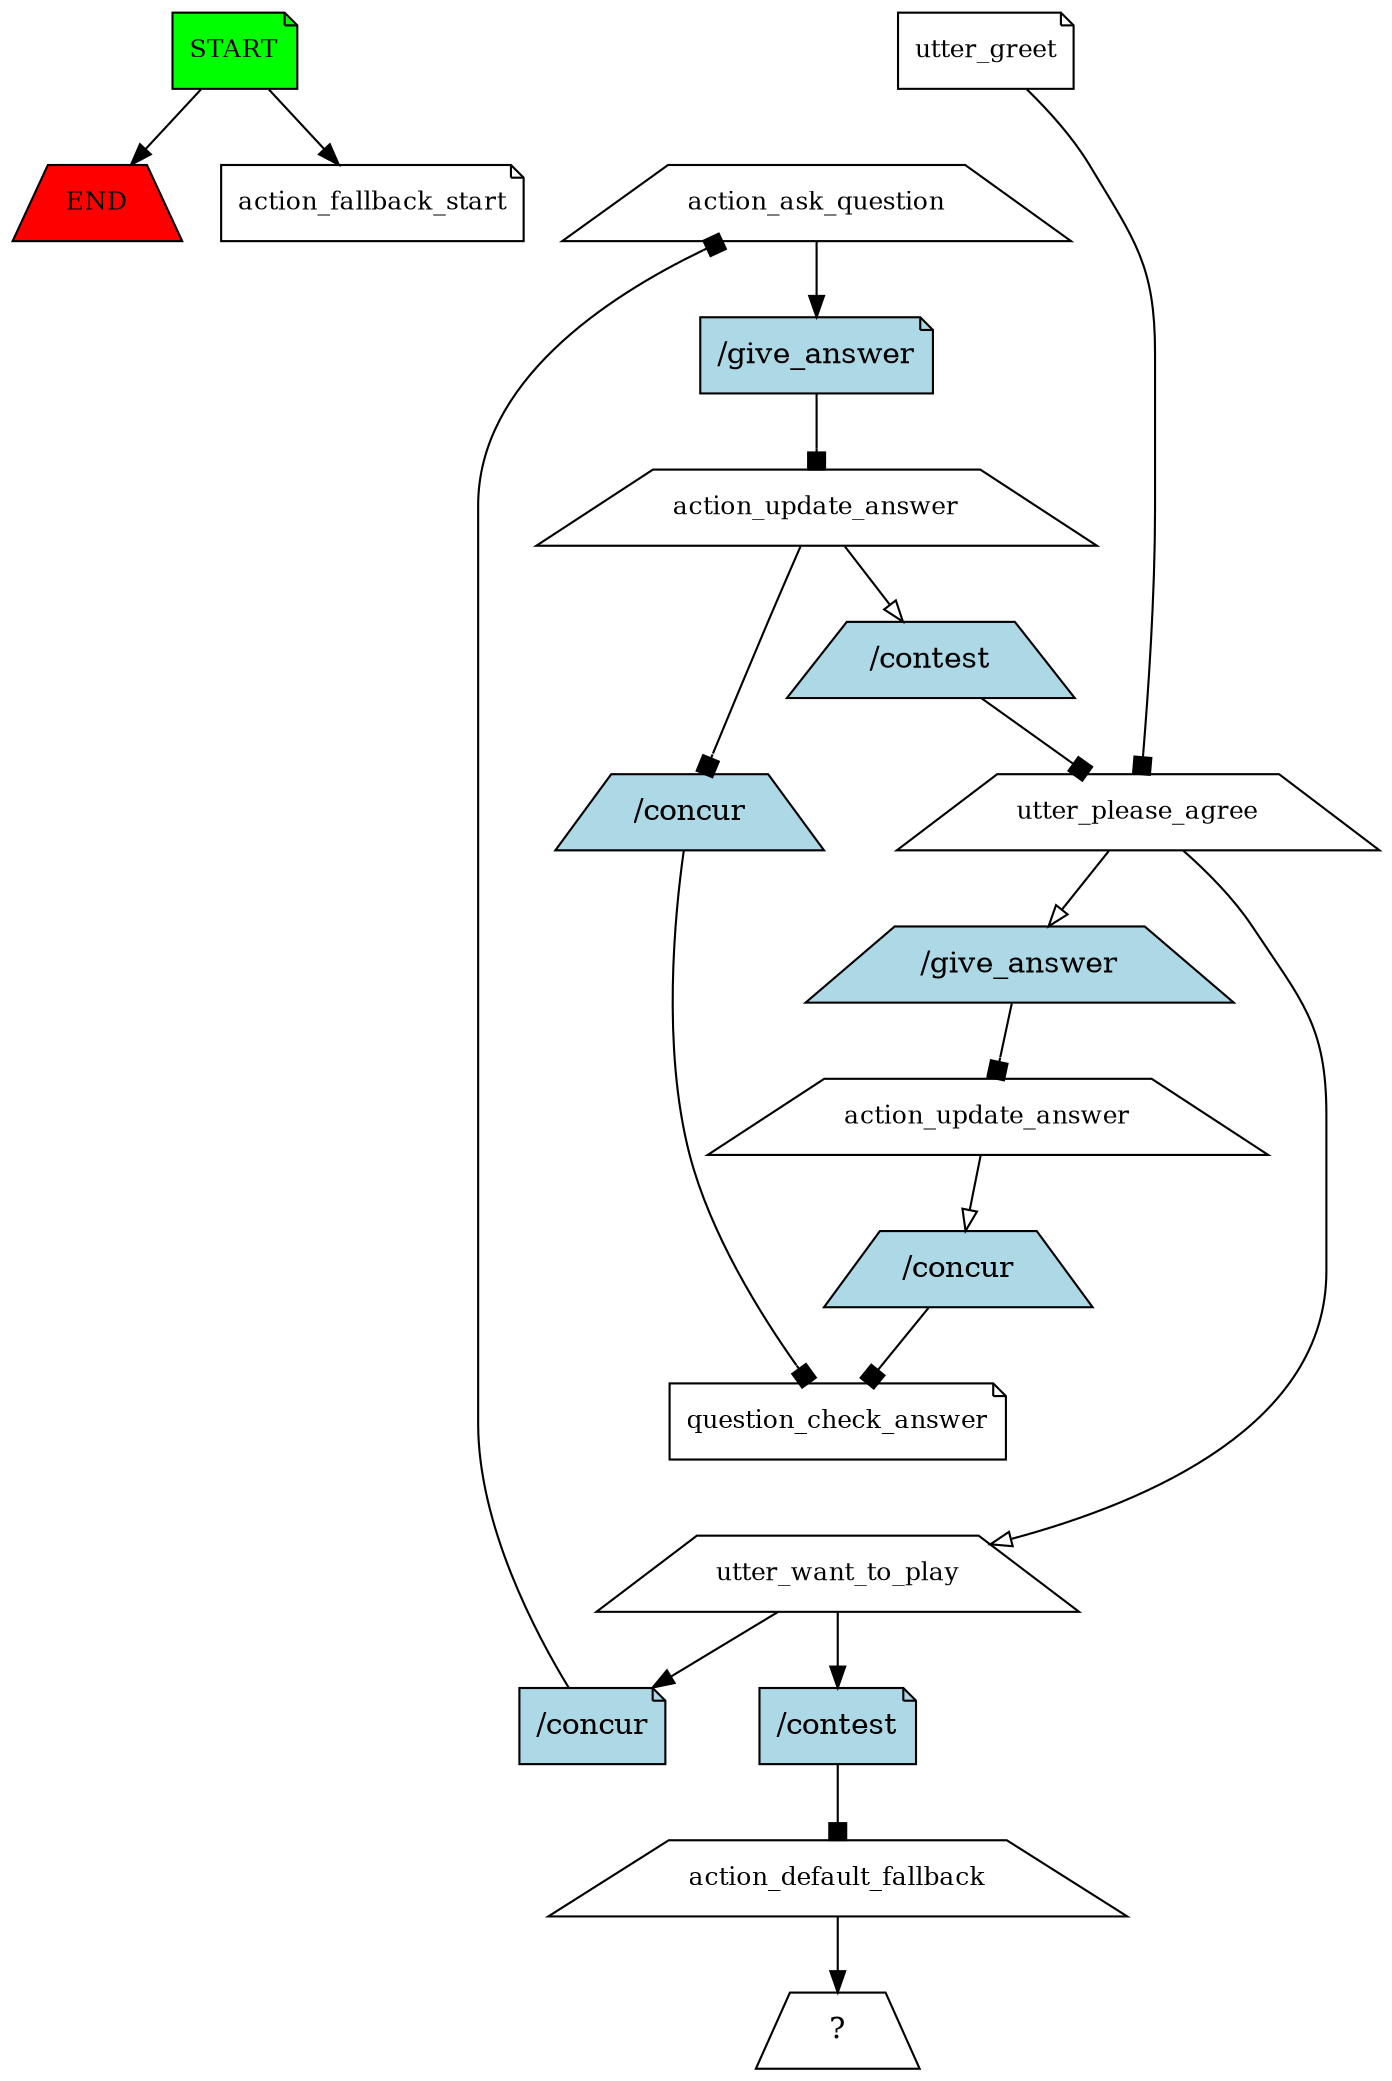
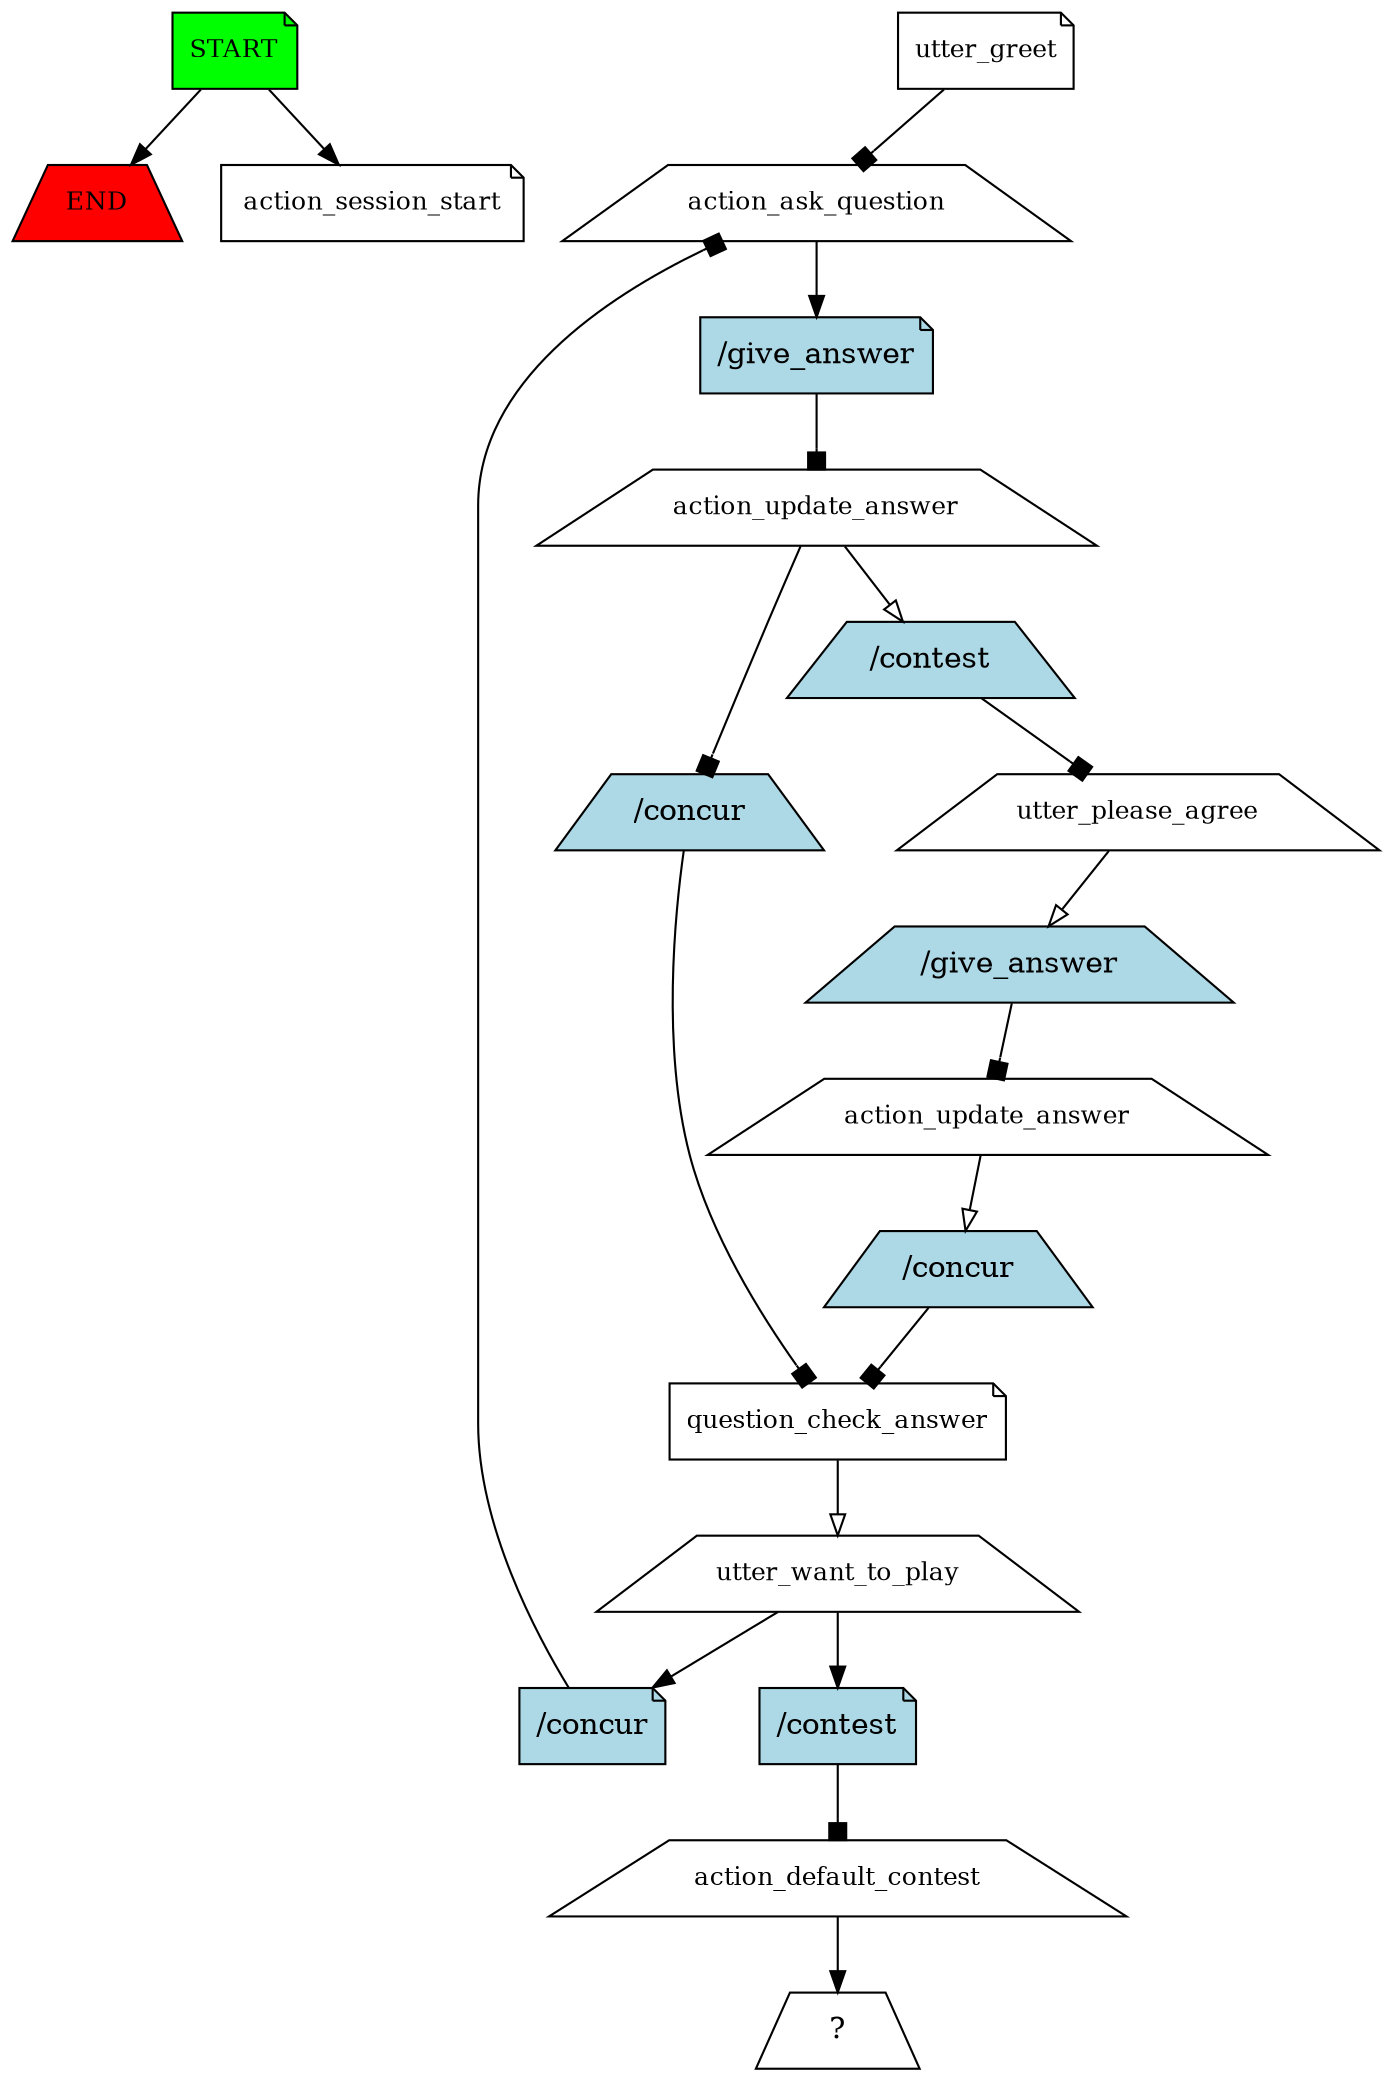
node "action_fallback_start": label "action_fallback_start" -> "action_session_start"
edge "utter_greet" -> "utter_please_agree": now "utter_greet" -> "action_ask_question"
edge "utter_please_agree" -> "utter_want_to_play": now "question_check_answer" -> "utter_want_to_play"
node "action_default_fallback": label "action_default_fallback" -> "action_default_contest"
